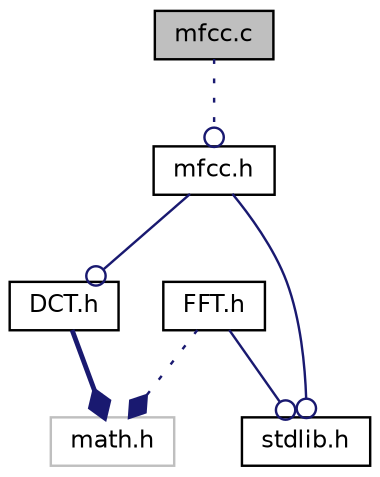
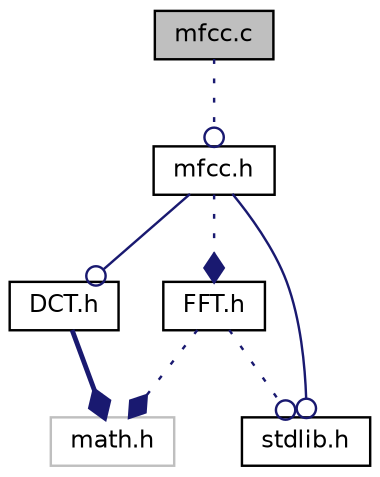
edge "mfcc.h" -> "FFT.h": added
edge "FFT.h" -> "stdlib.h": style solid -> dotted
